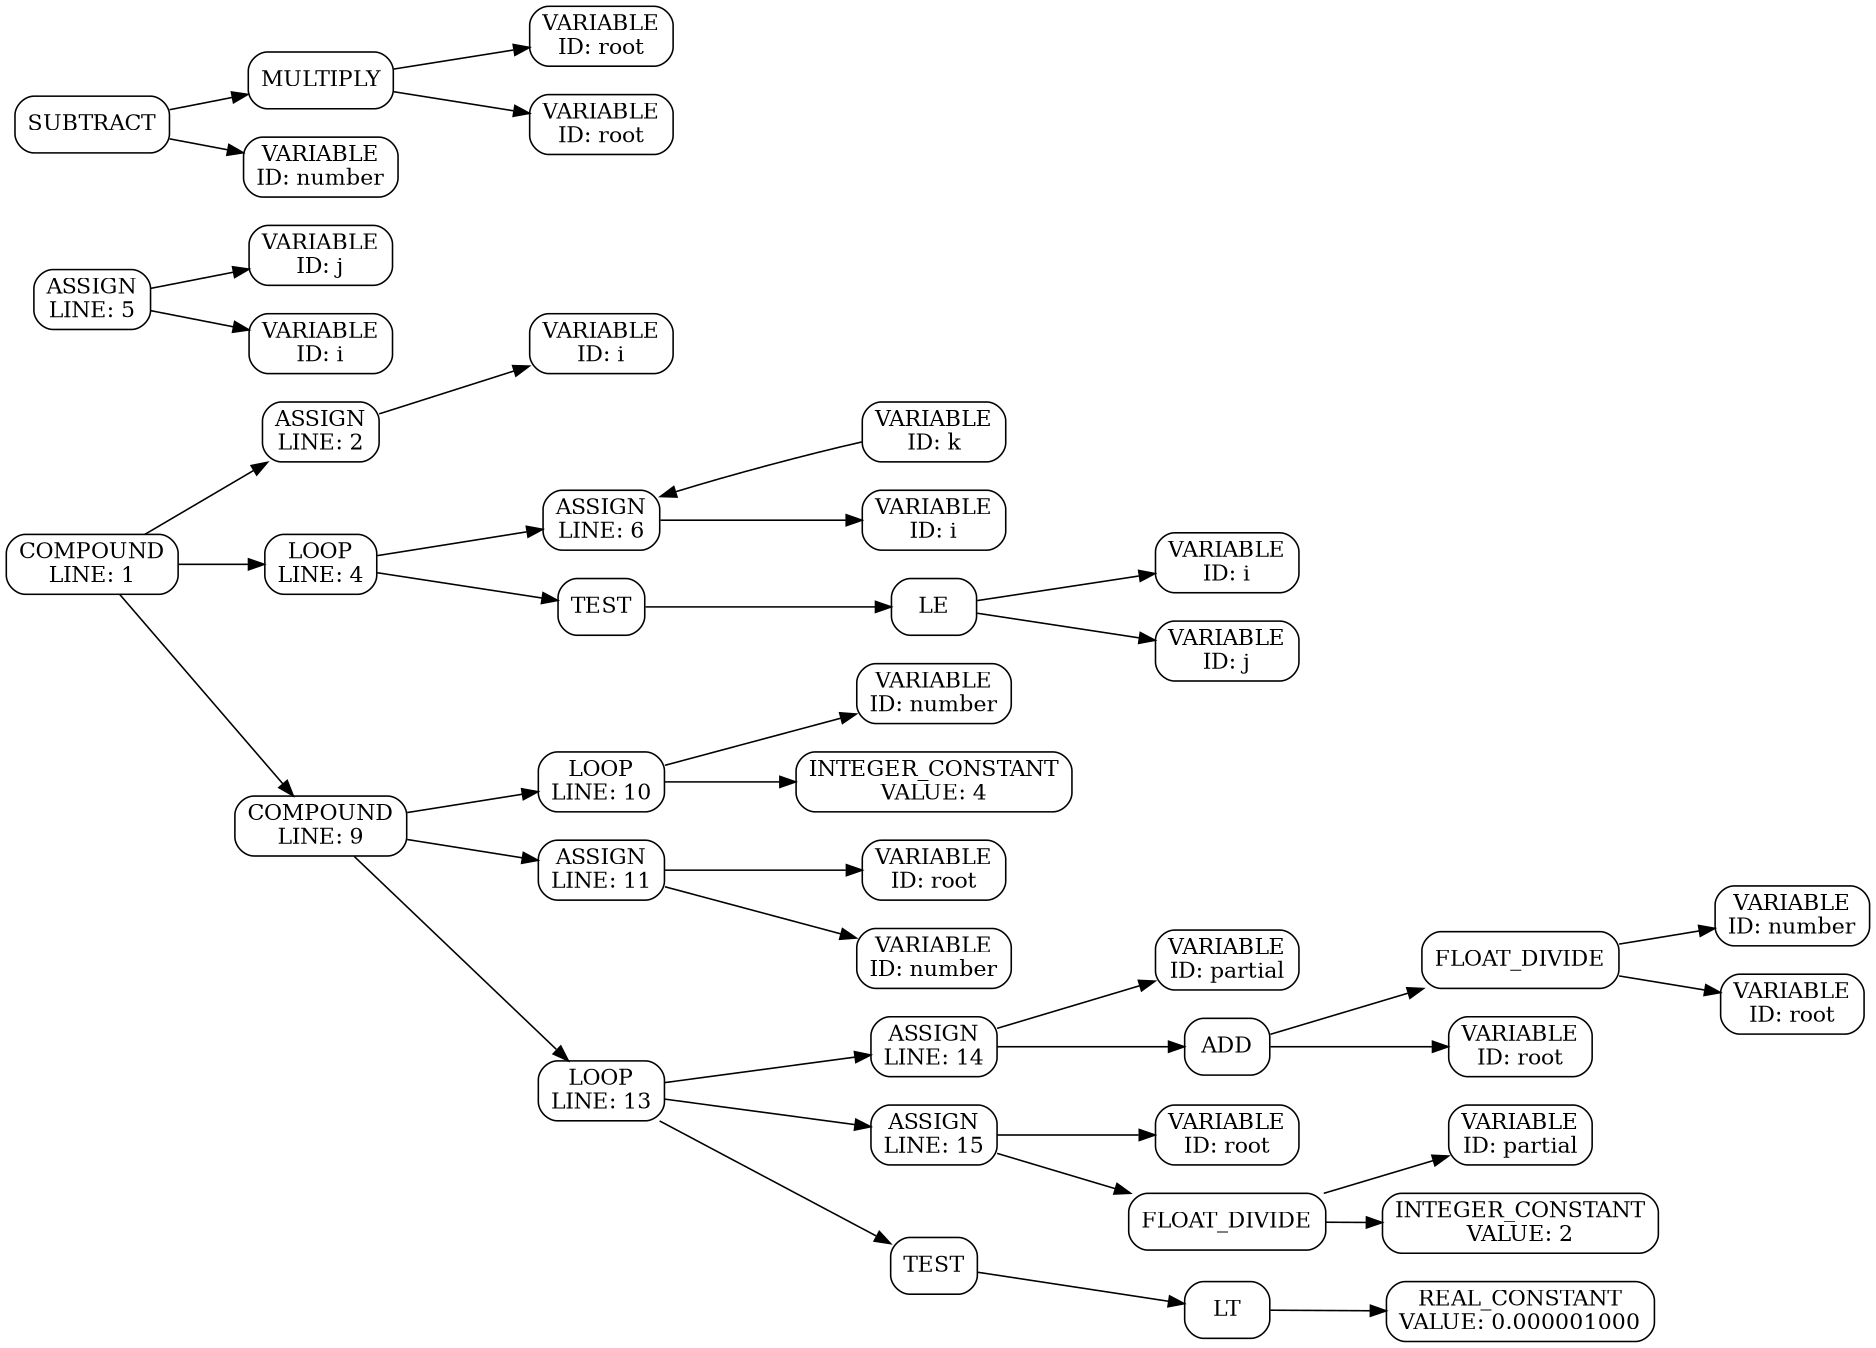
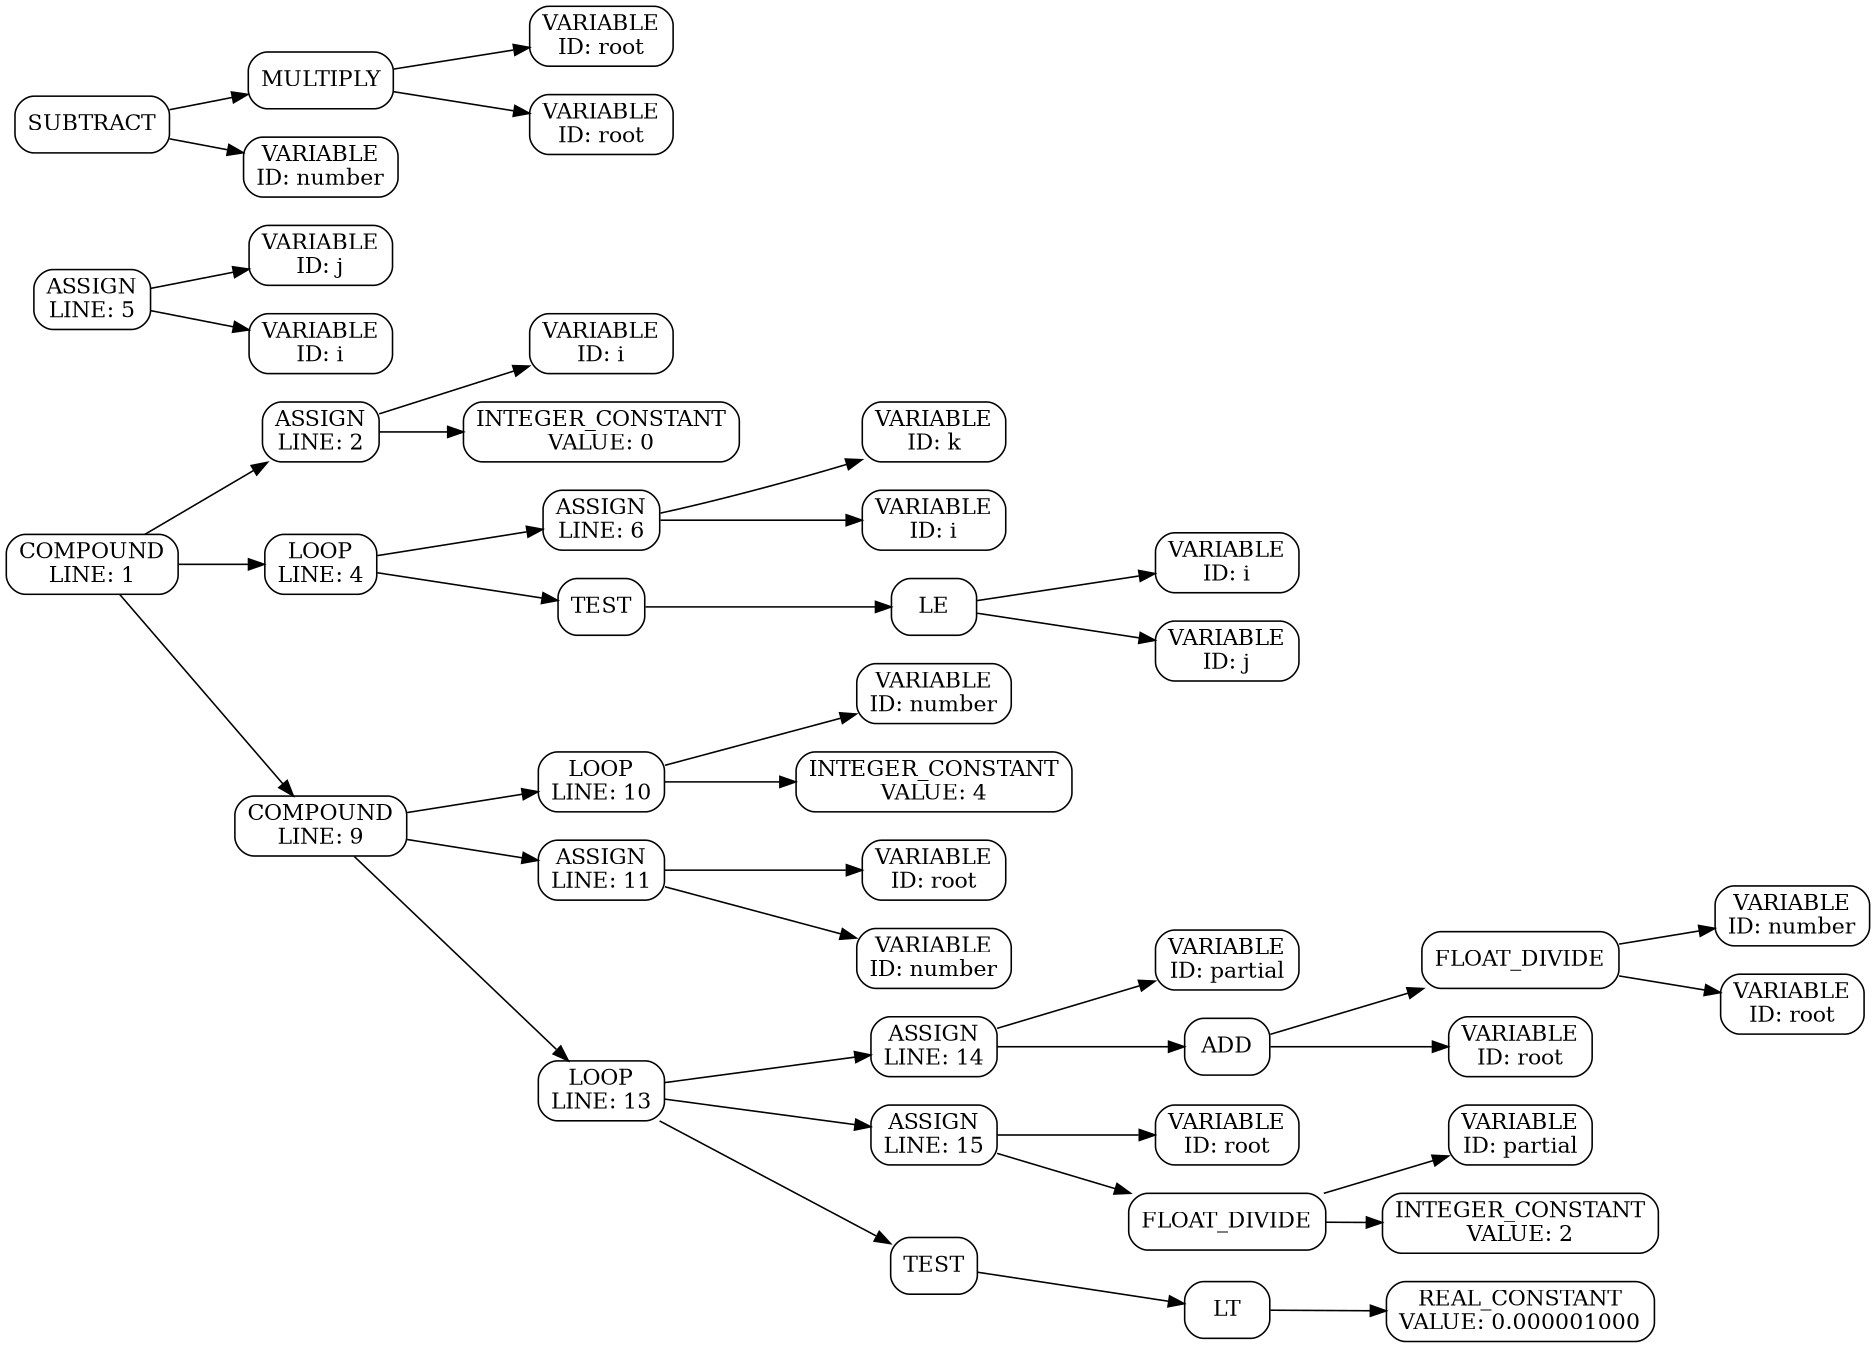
node "INTEGER_CONSTANT VALUE: 0": added
edge "VARIABLE ID: k" -> "ASSIGN LINE: 6": reversed
